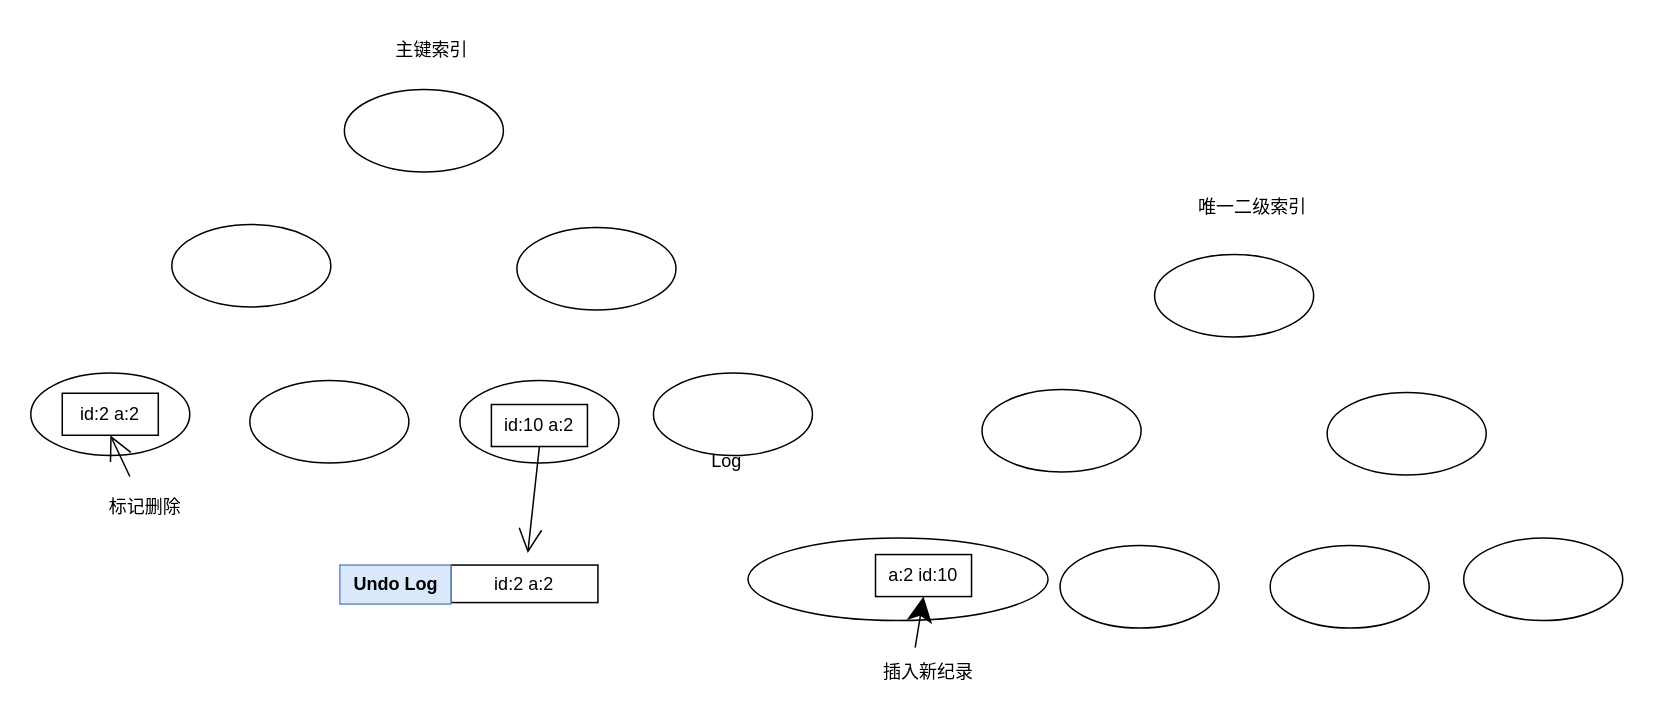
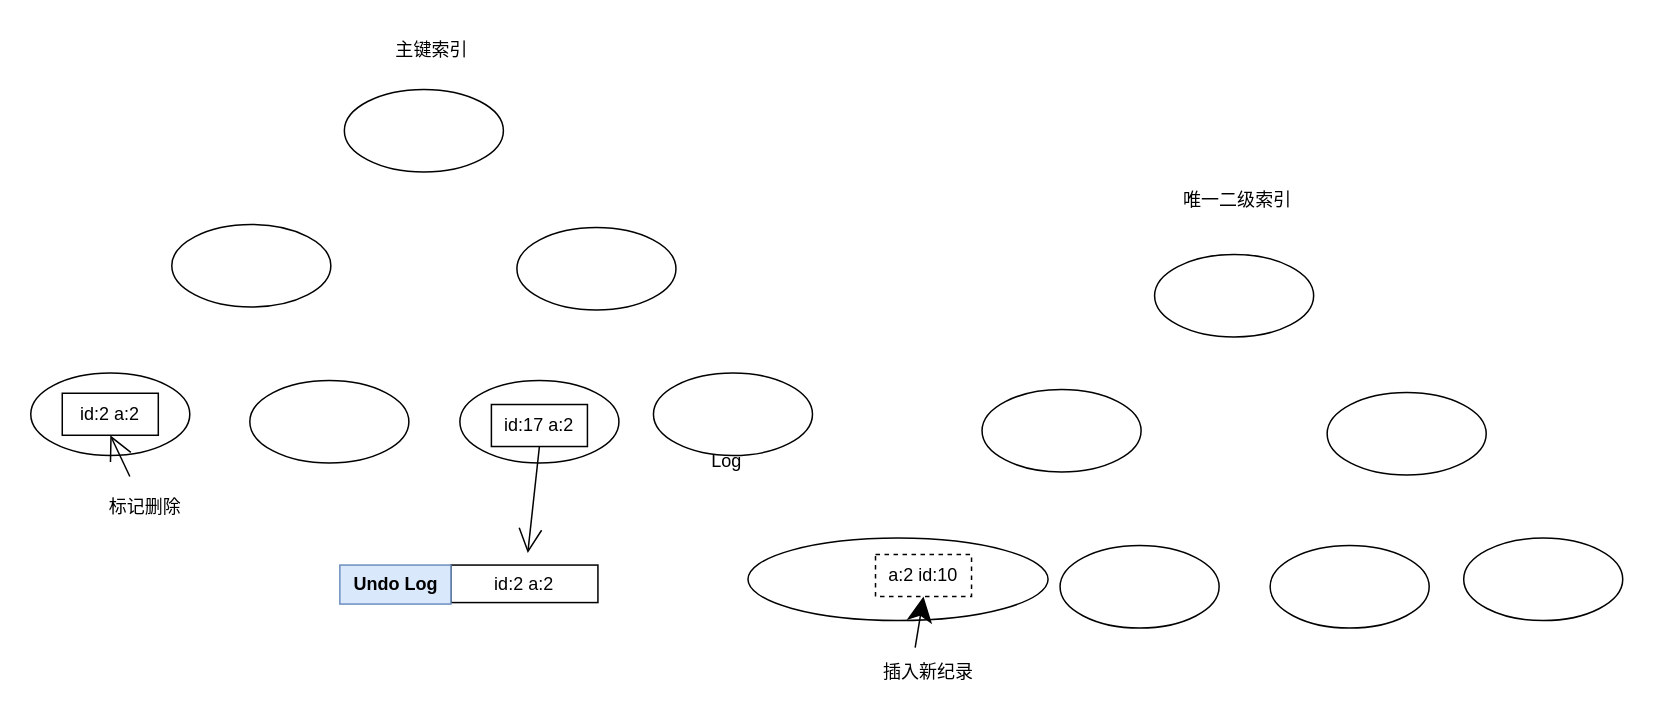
node "唯一二级索引": moved (1252, 208) -> (1237, 200)
node "id:10 a:2": label "id:10 a:2" -> "id:17 a:2"
node "a:2 id:10": style solid -> dashed
